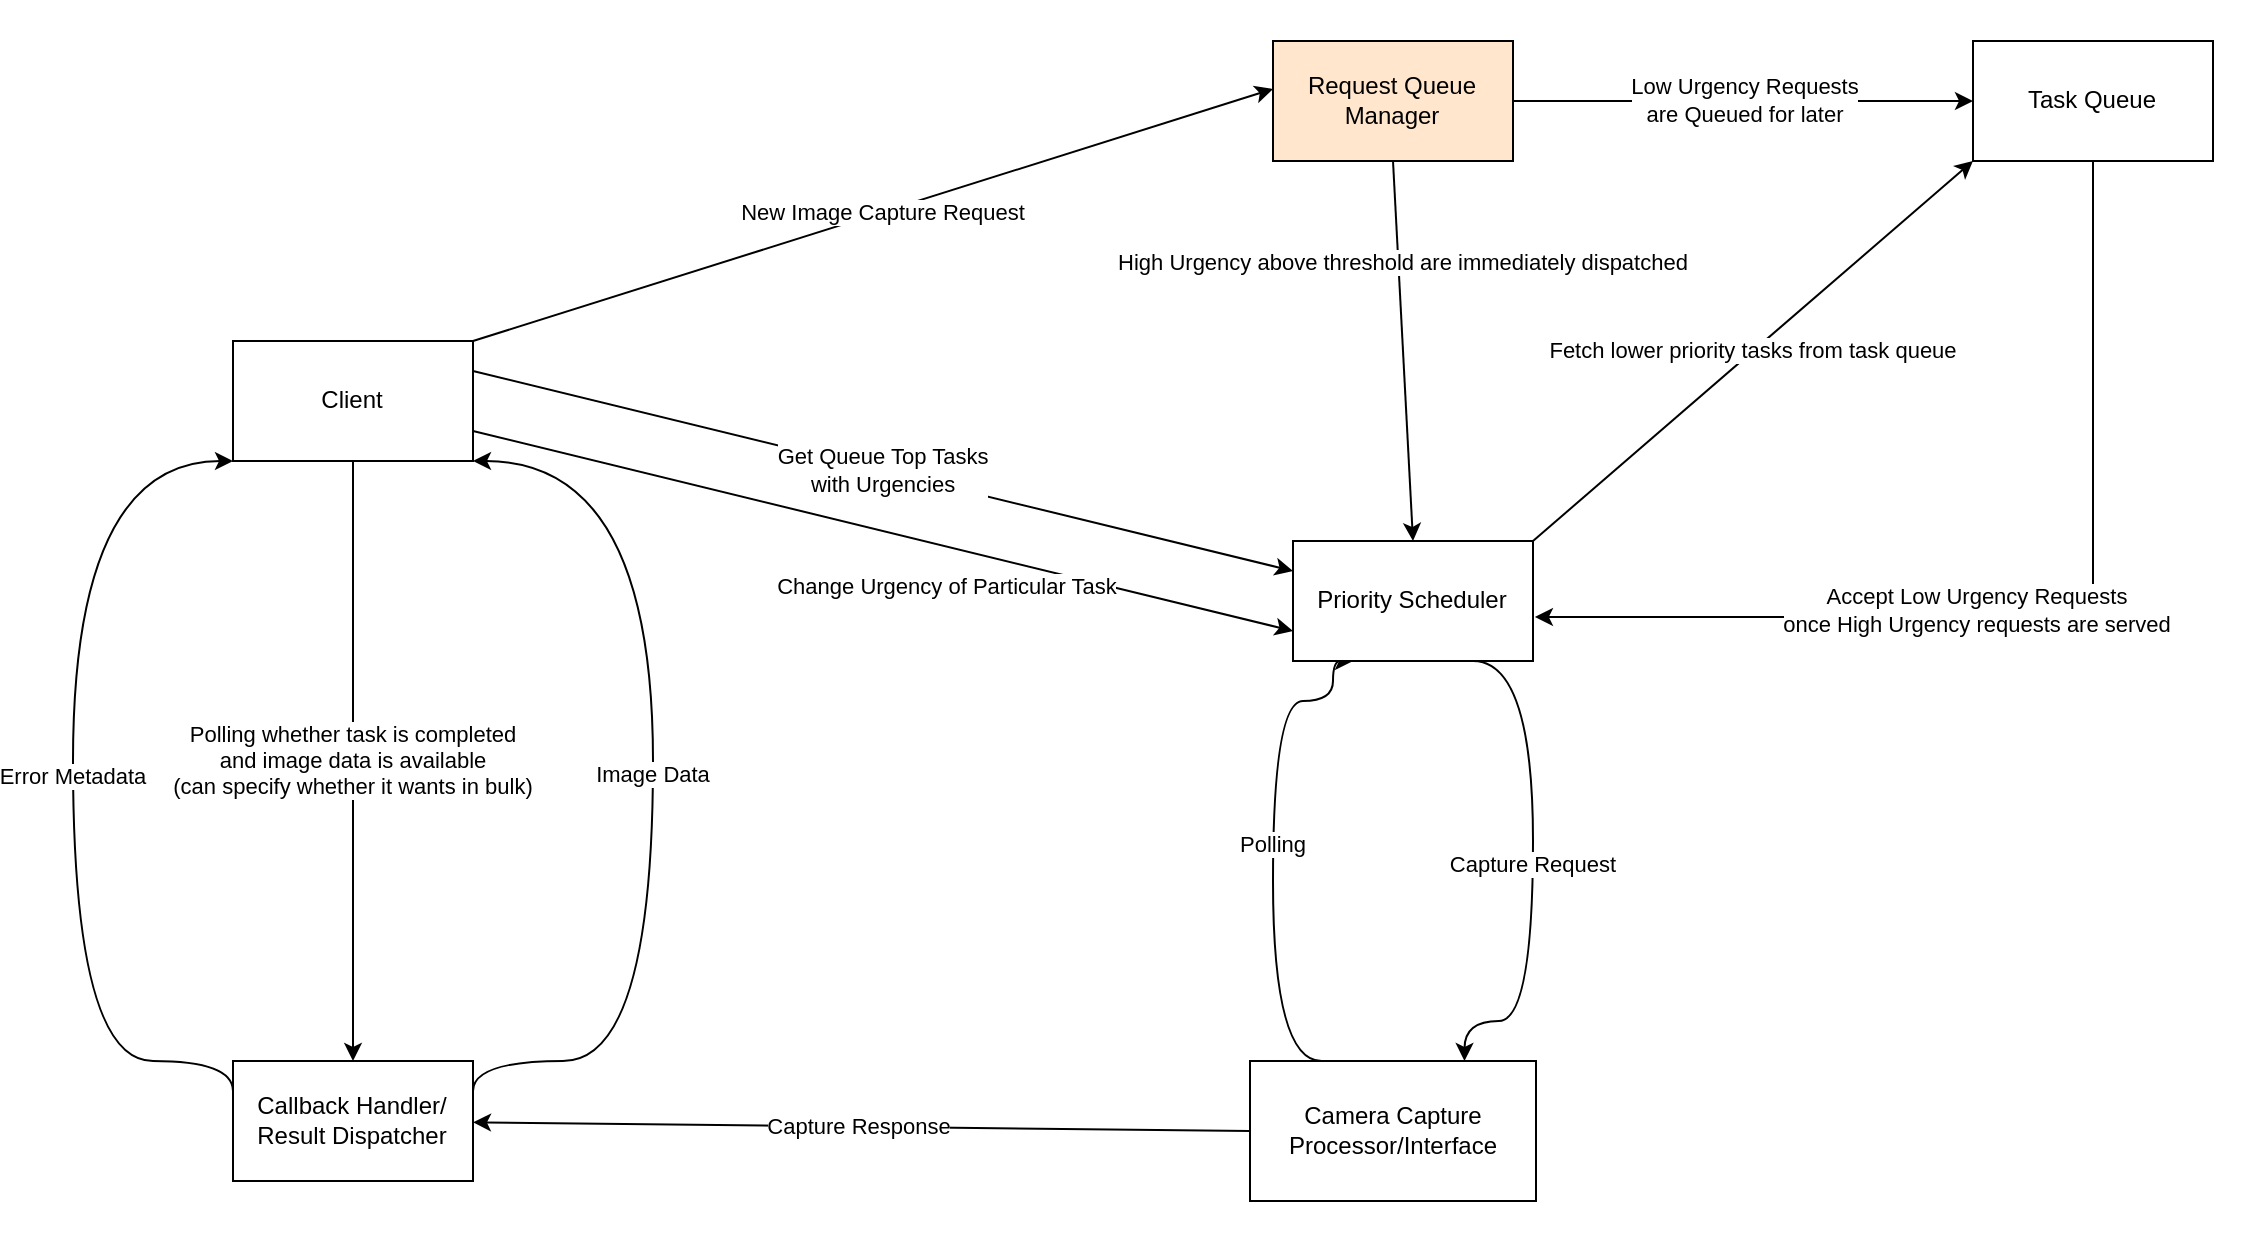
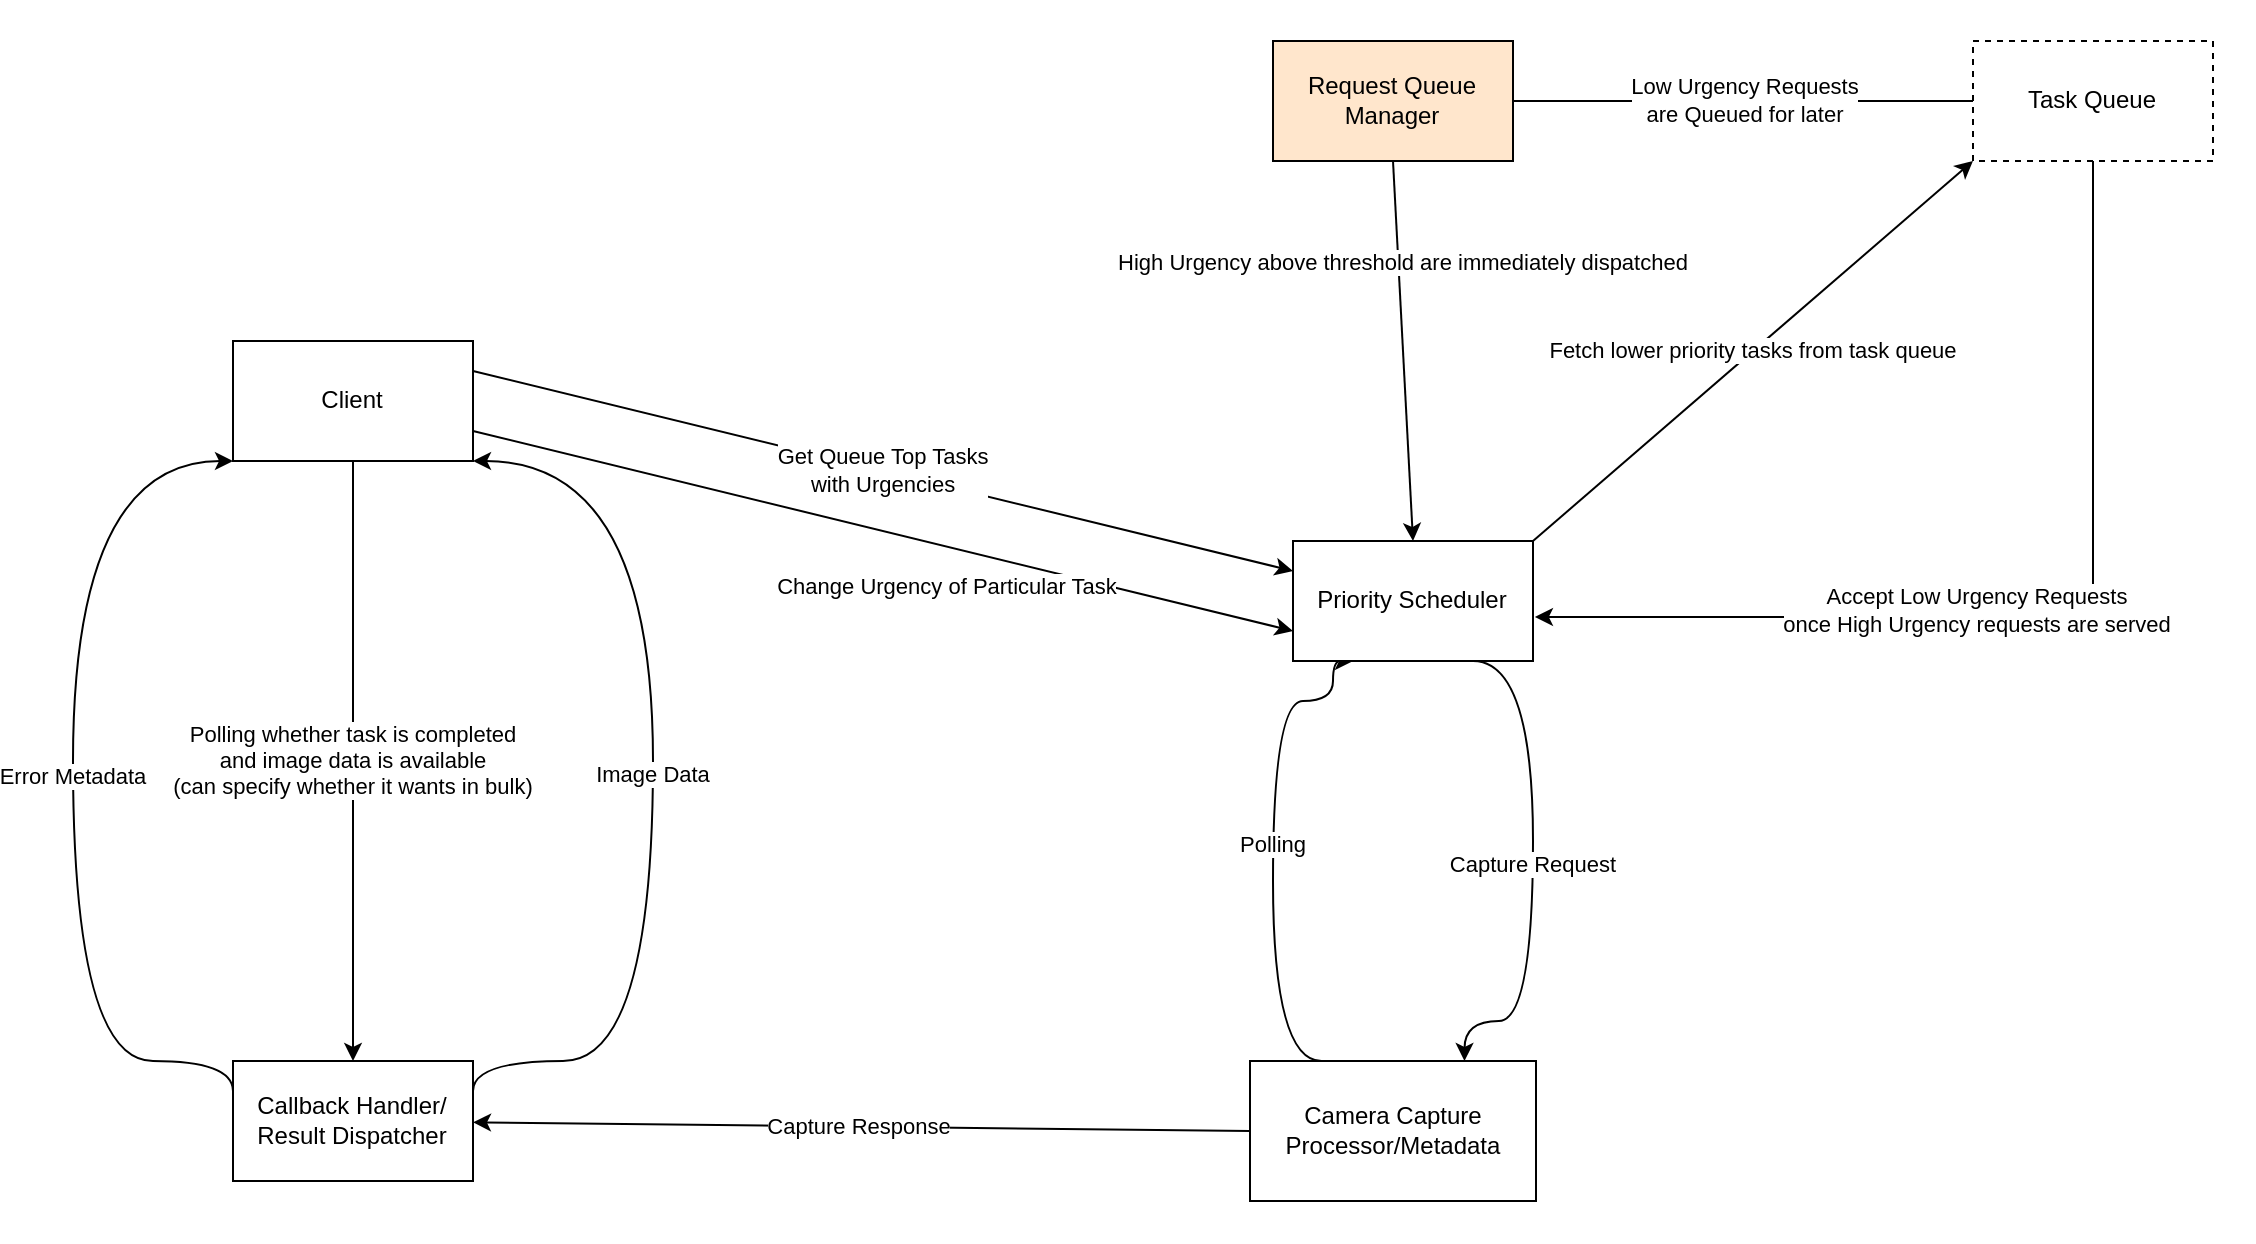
edge "Request Queue Manager" -> "Task Queue": arrowhead classic -> none
node "Task Queue": style solid -> dashed
edge "Client" -> "Request Queue Manager": removed, label "New Image Capture Request"
node "Camera Capture Processor/Interface": label "Camera Capture Processor/Interface" -> "Camera Capture Processor/Metadata"
